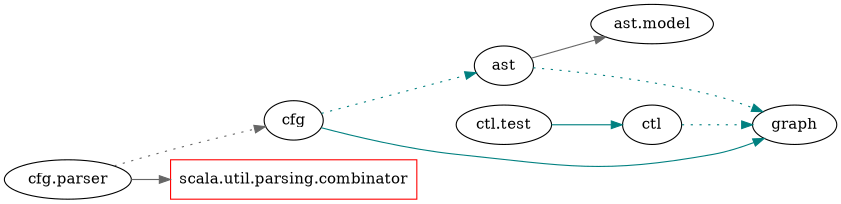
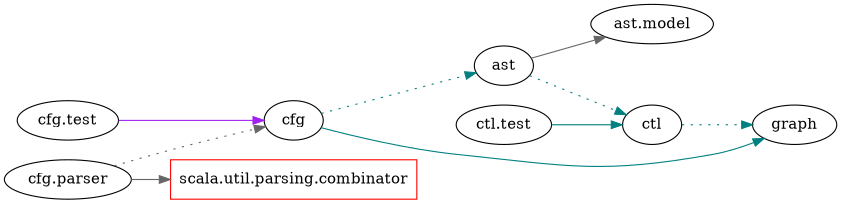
edge "ast" -> "graph": now "ast" -> "ctl"
node "cfg.test": added
